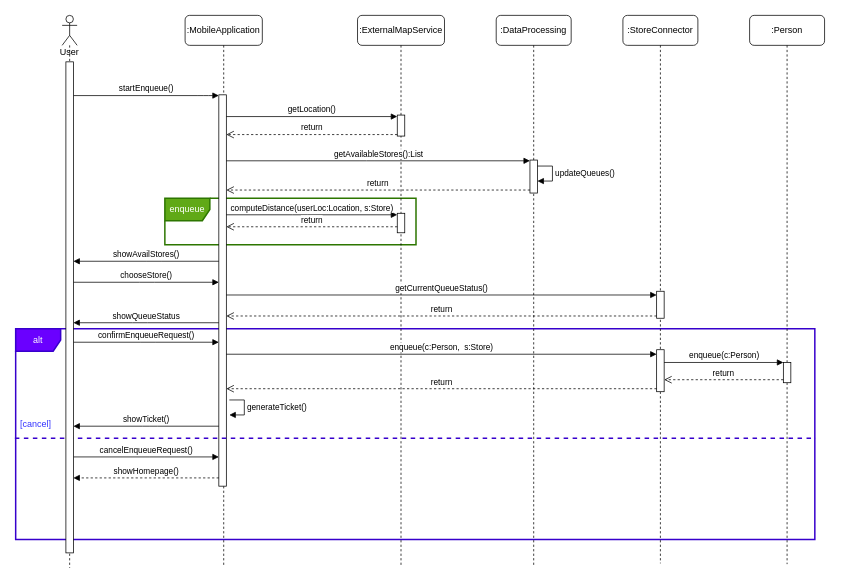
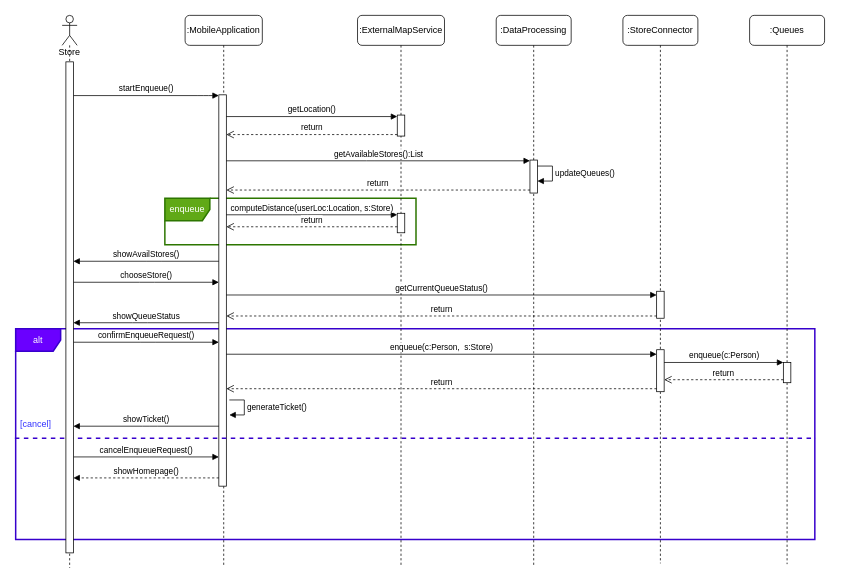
node ":Person": label ":Person" -> ":Queues"
node "User": label "User" -> "Store"
